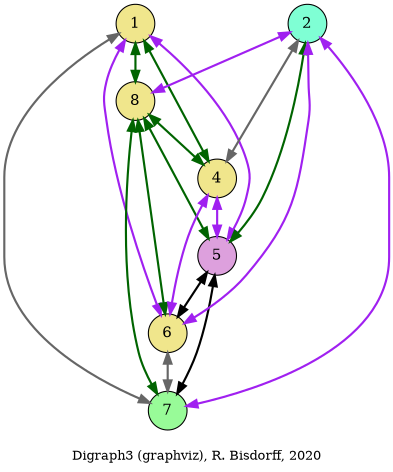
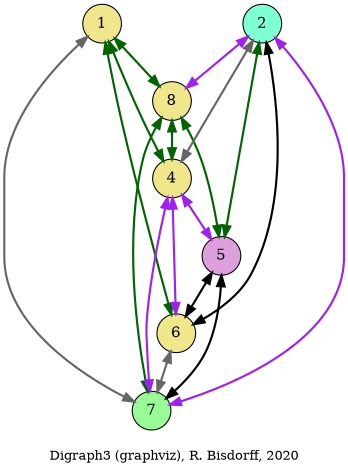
edge "1" -- "5": removed
edge "1" -- "6": color purple -> darkgreen
edge "2" -- "6": color purple -> black
edge "8" -- "6": removed
edge "4" -- "7": added
